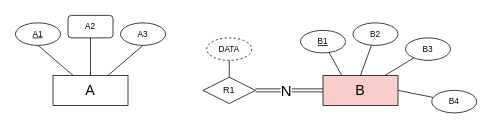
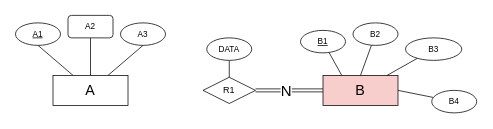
node "DATA": style dashed -> solid
node "B3": size 45x23 -> 56x23
